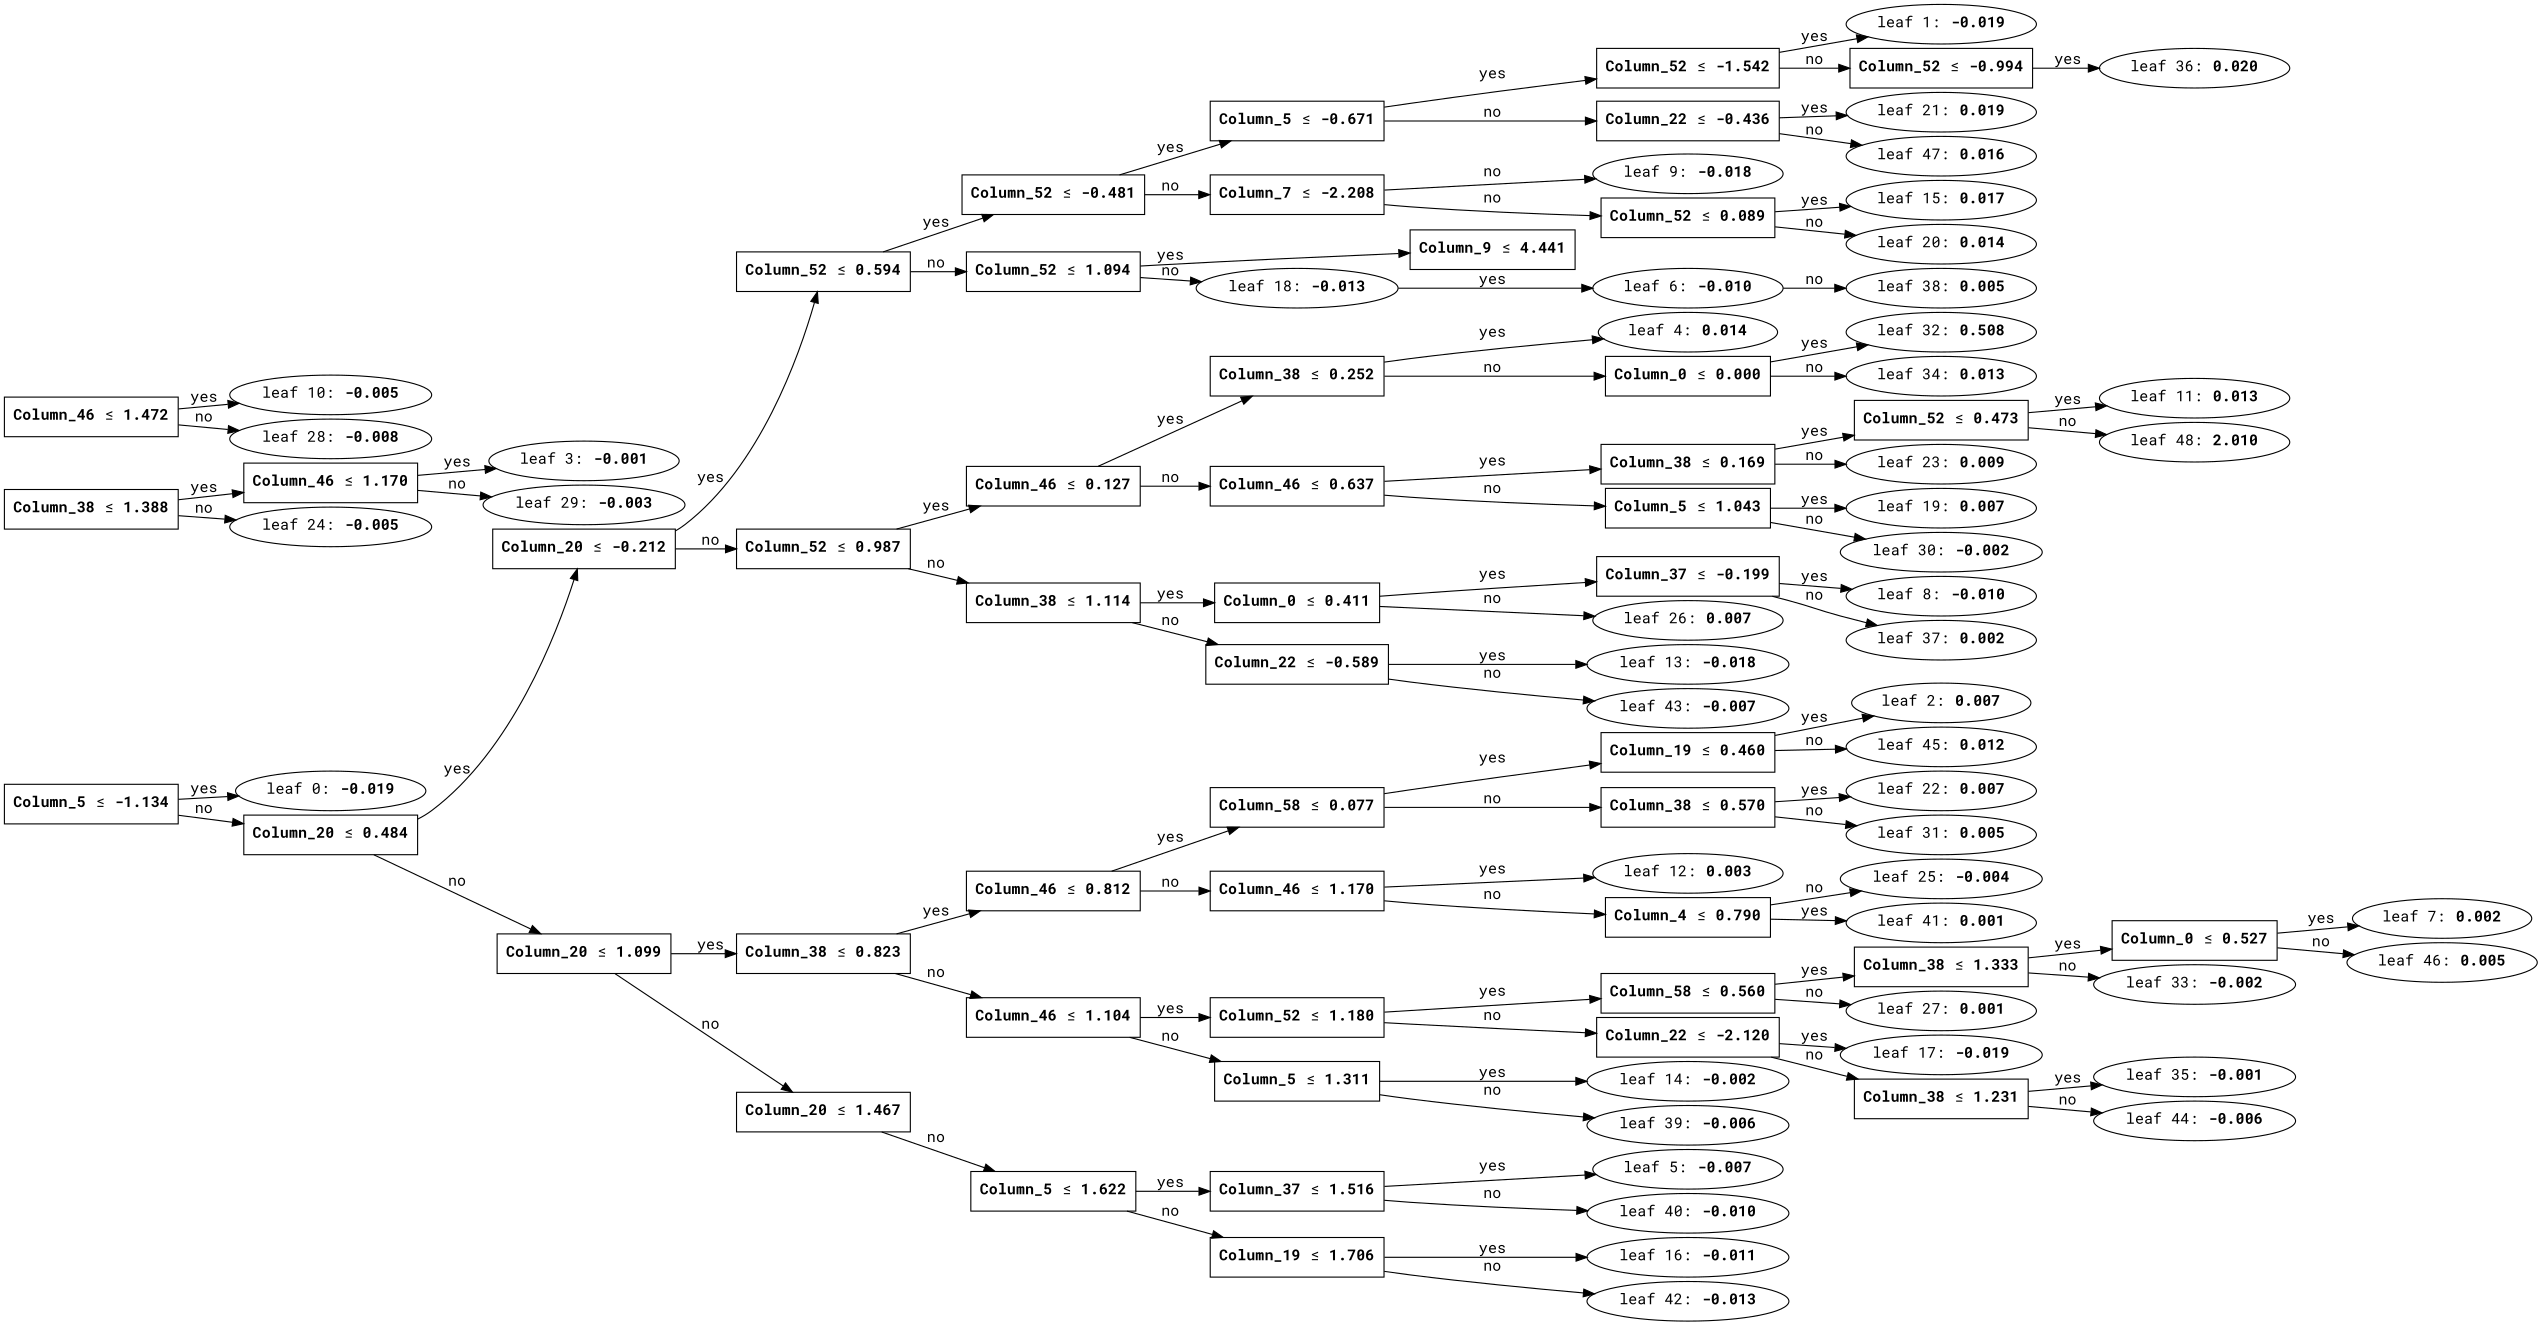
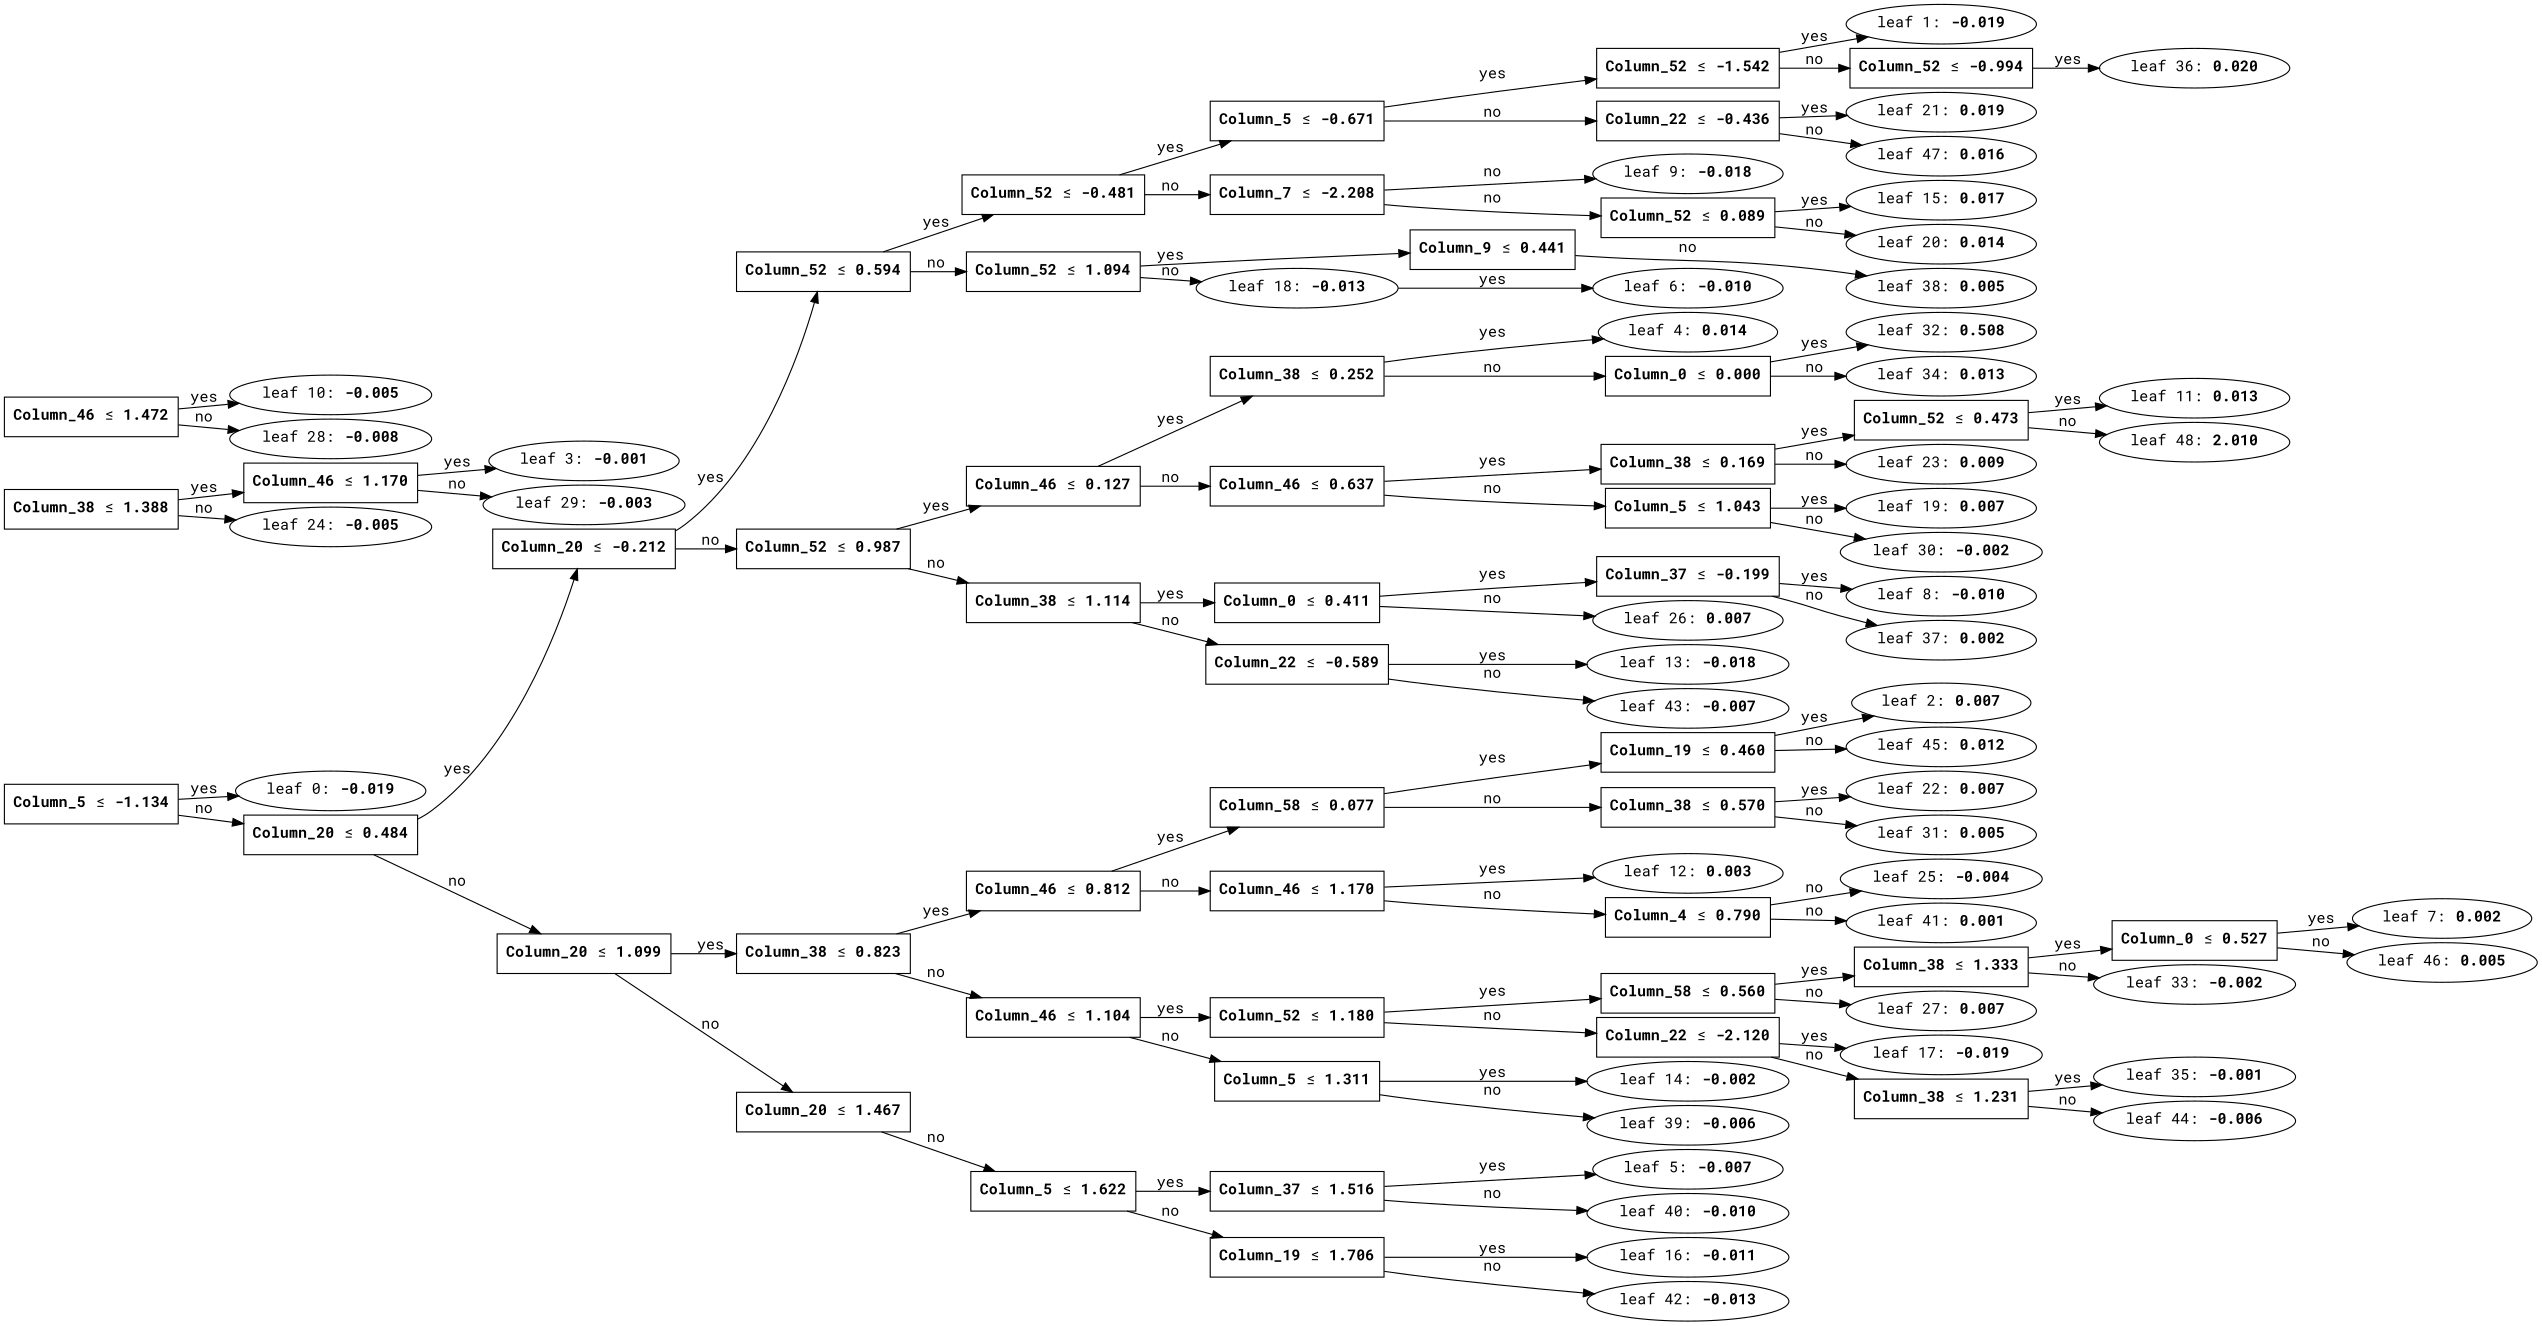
node "Column_9": text "4.441" -> "0.441"
edge "leaf 6:" -> "leaf 38:": now "Column_9" -> "leaf 38:"
edge "Column_4" -> "leaf 41:": label "yes" -> "no"
node "leaf 27:": text "0.001" -> "0.007"
